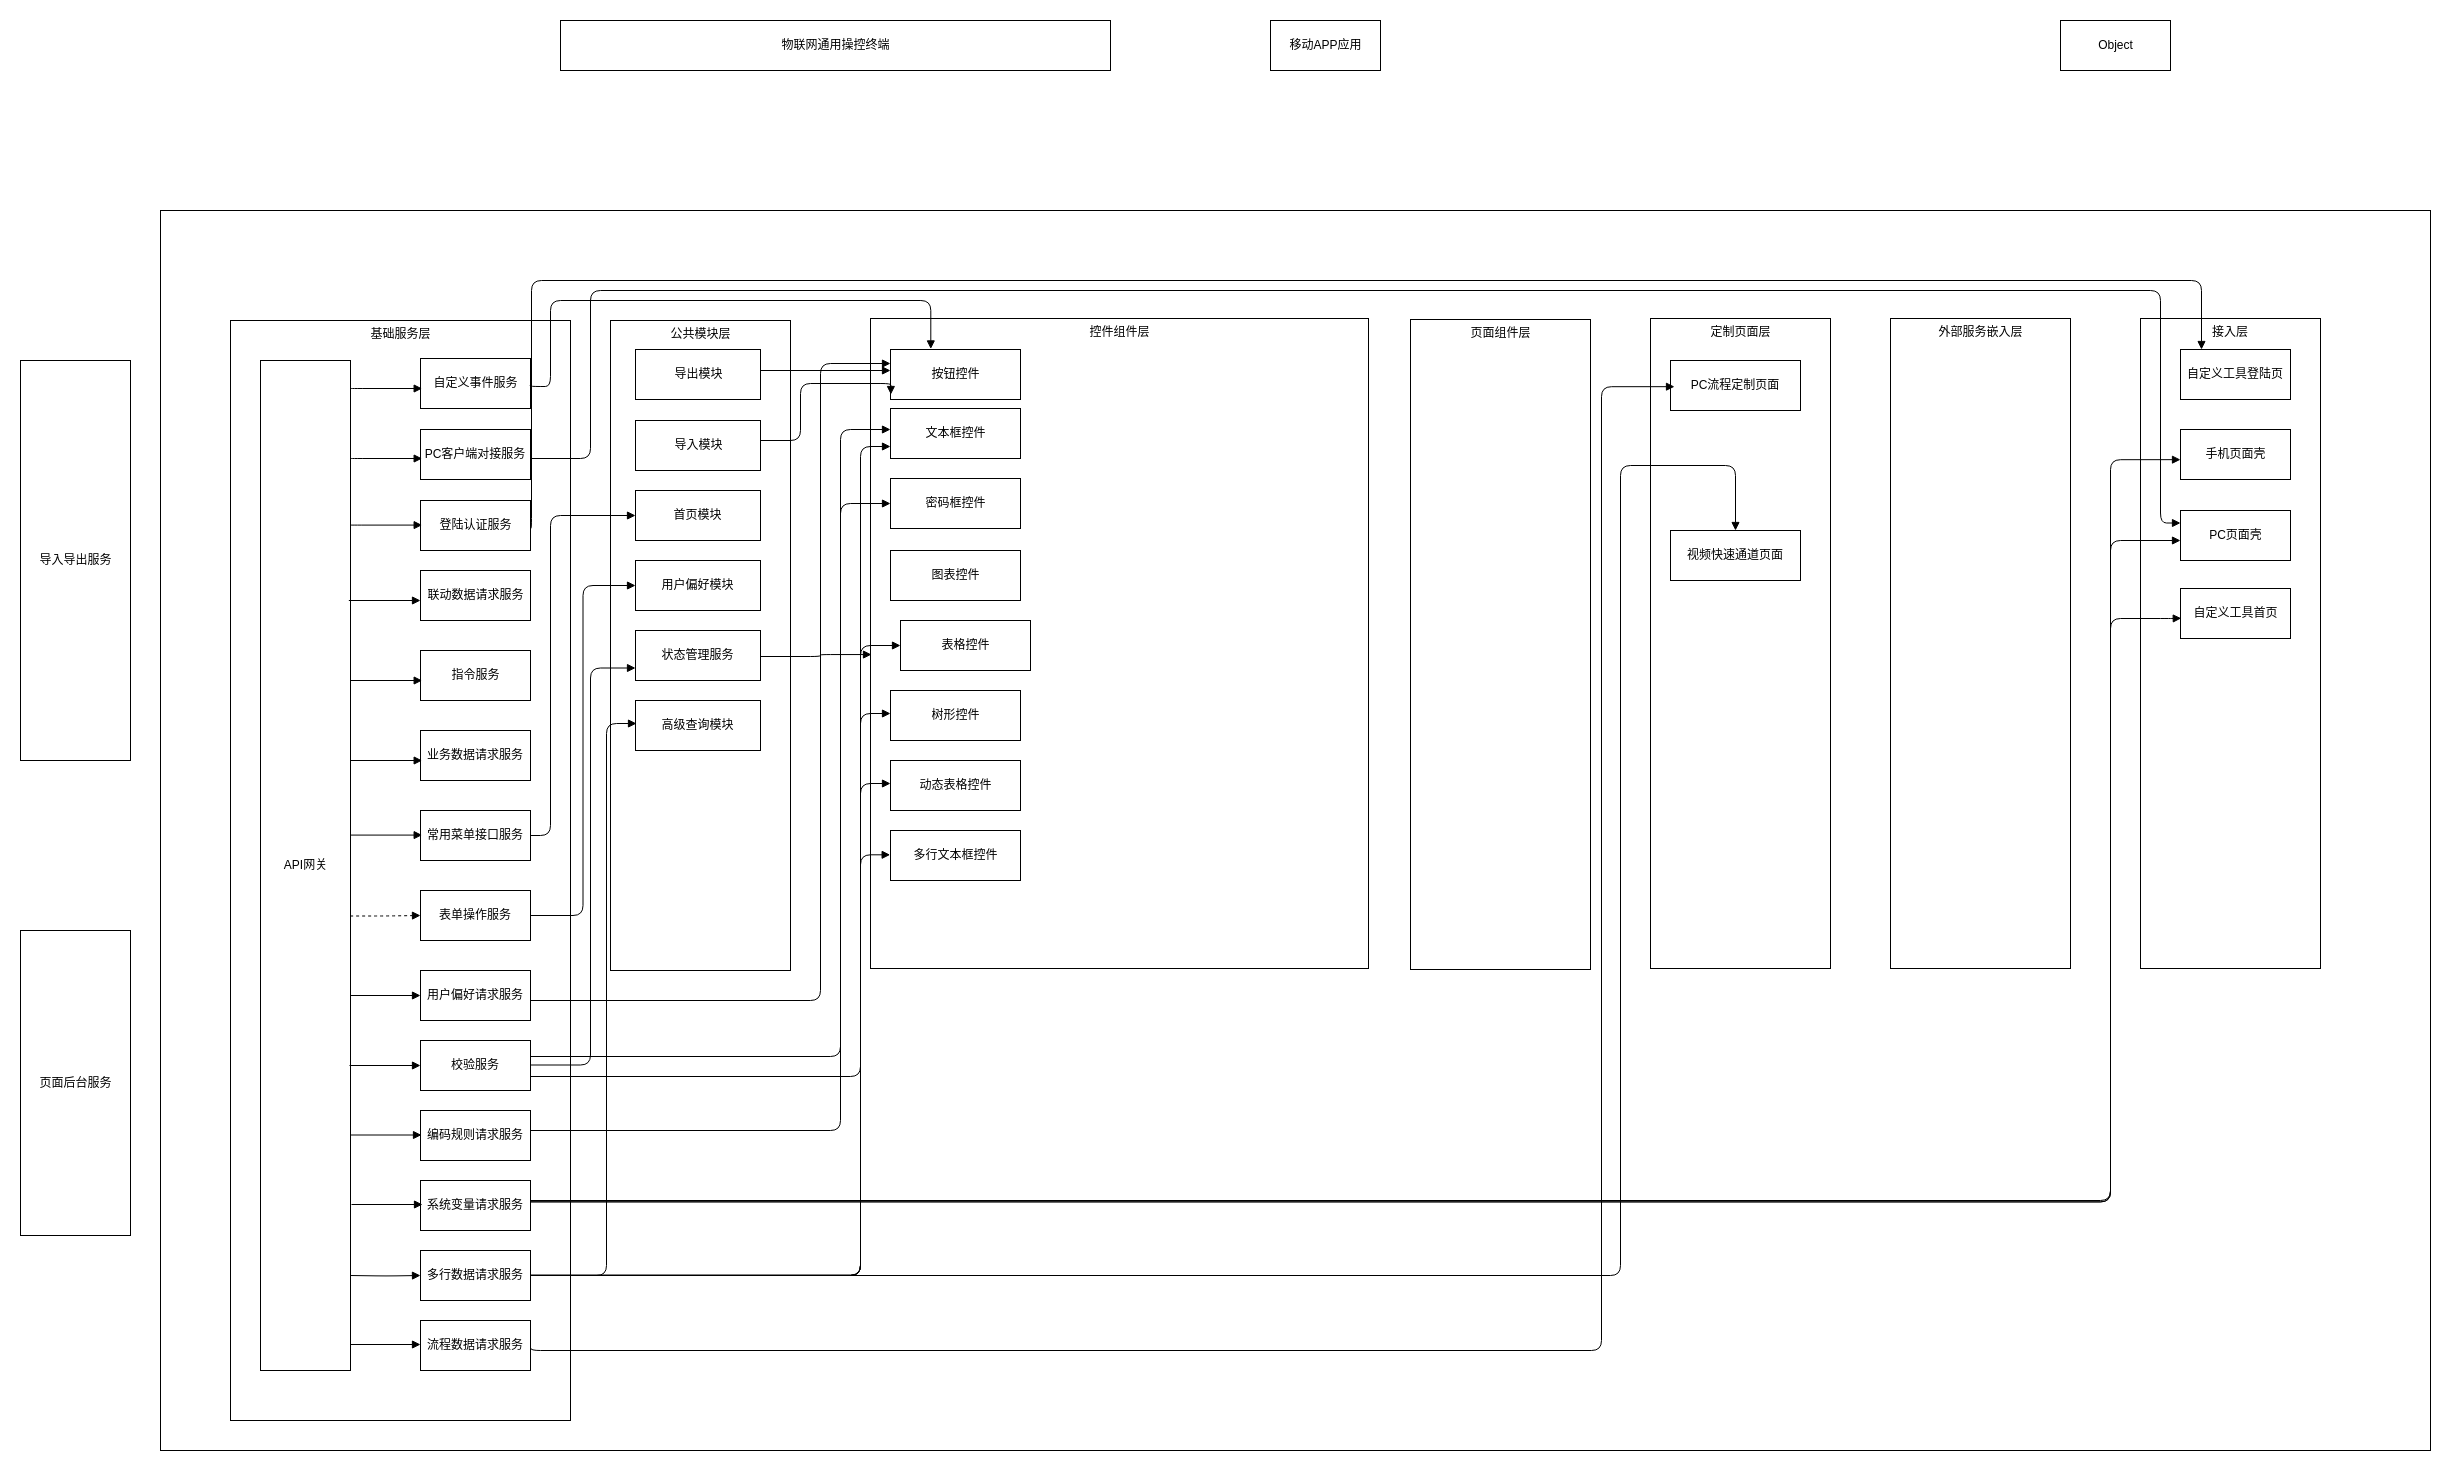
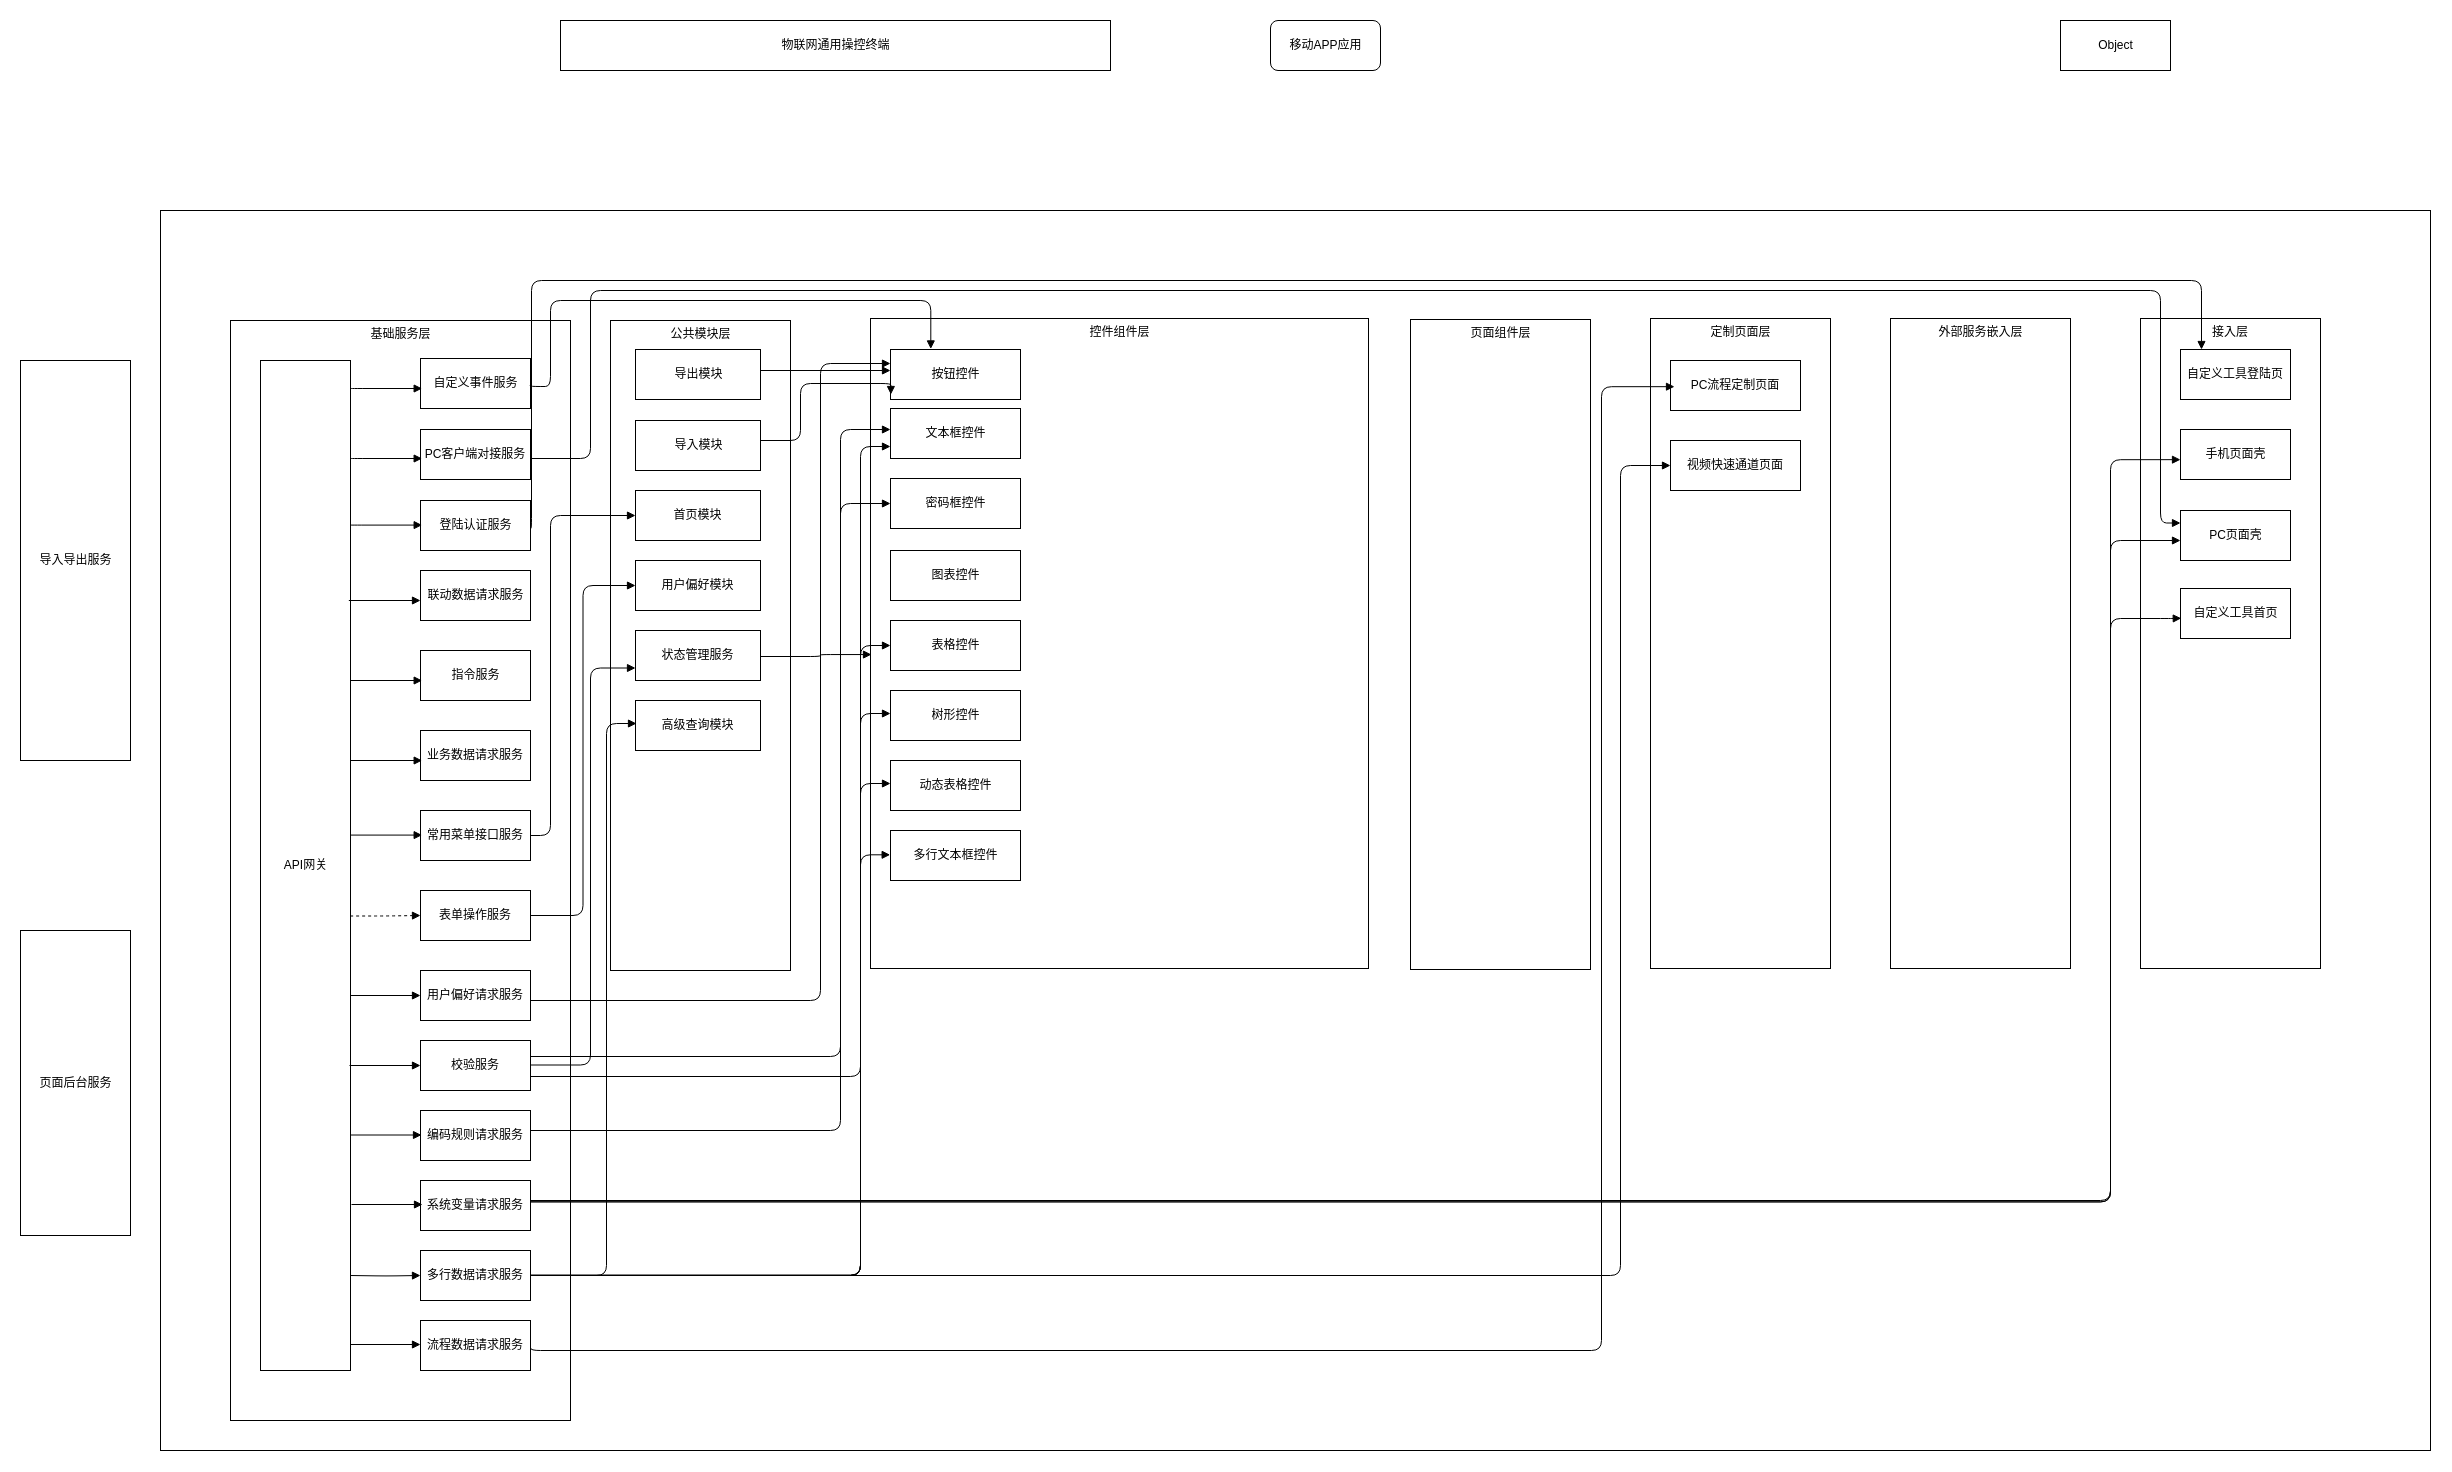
node "移动APP应用": shape rectangle -> rounded rectangle
node "视频快速通道页面": moved (1736, 556) -> (1736, 466)
node "表格控件": moved (966, 646) -> (956, 646)
